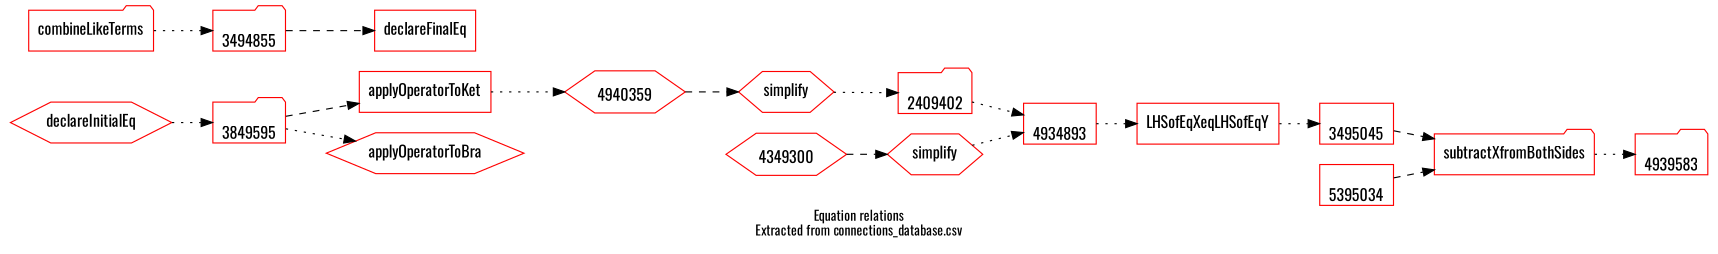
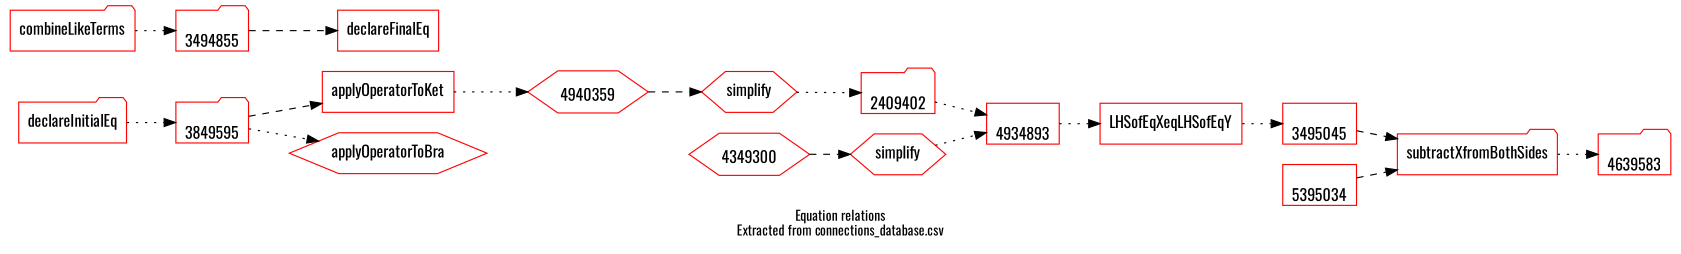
node "declareInitialEq": shape hexagon -> folder
node "4939583": label "4939583" -> "4639583"
